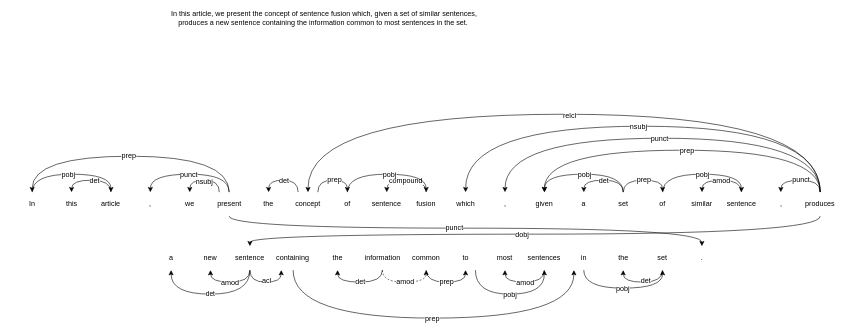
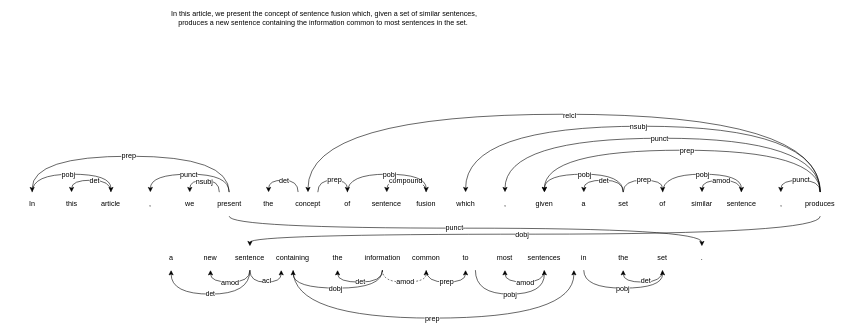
edge "information" -> "containing": added, label "dobj"
